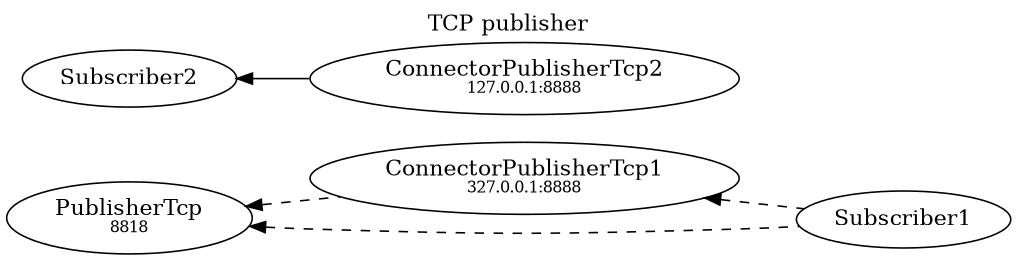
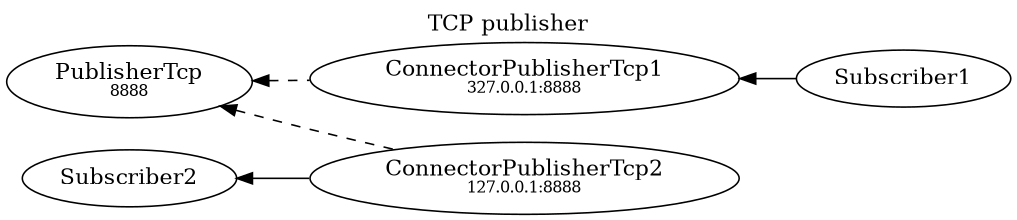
edge "Subscriber1" -> "ConnectorPublisherTcp1": style dashed -> solid
node "PublisherTcp": text "8818" -> "8888"
edge "Subscriber1" -> "PublisherTcp": now "ConnectorPublisherTcp2" -> "PublisherTcp"
